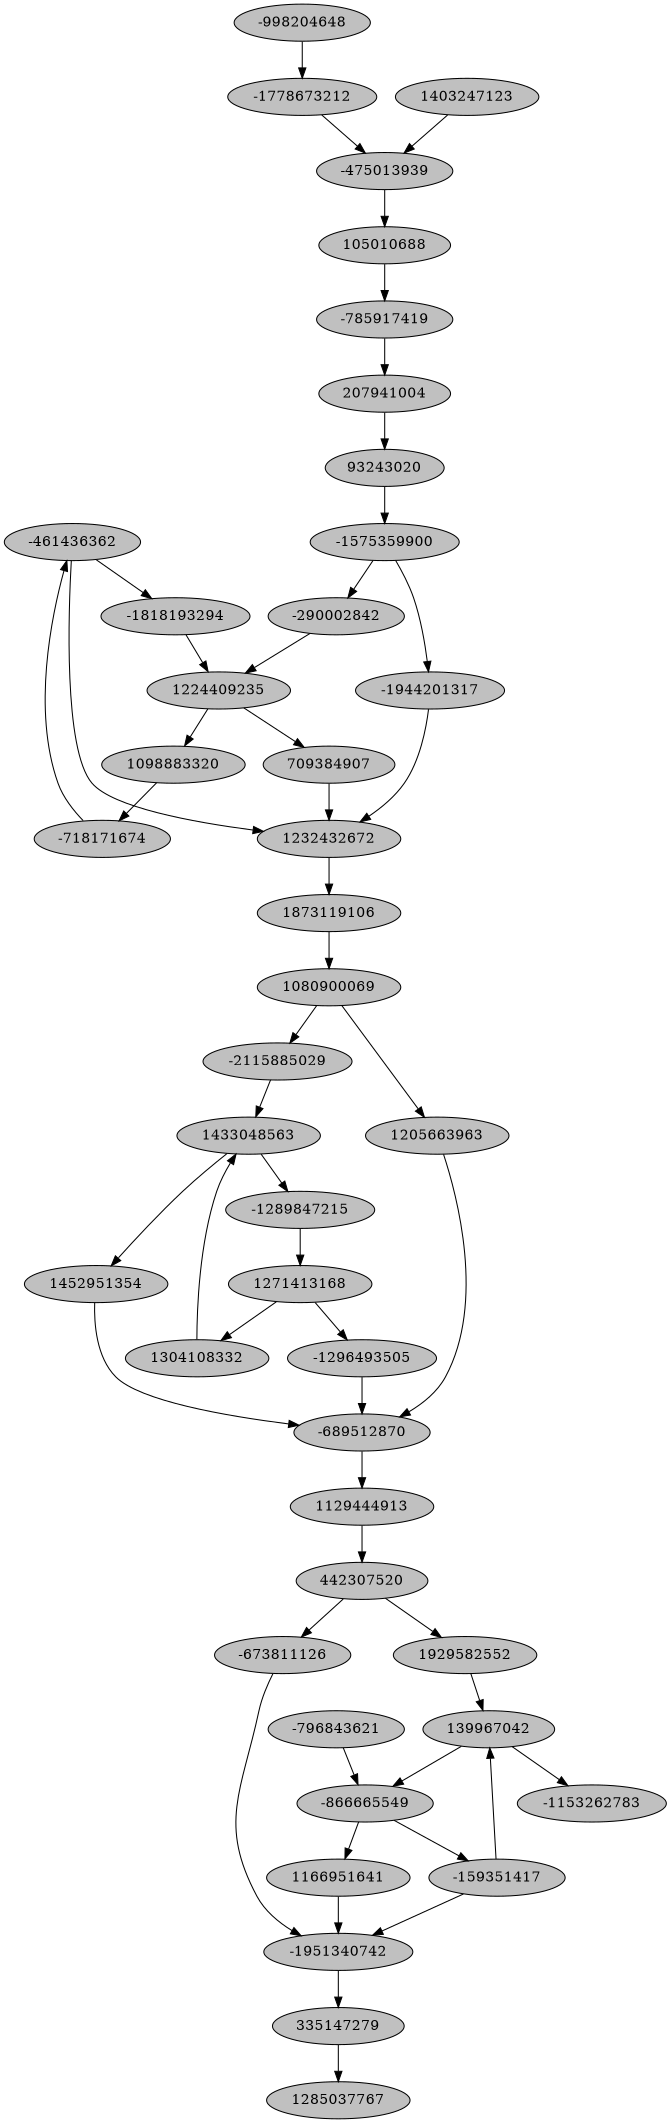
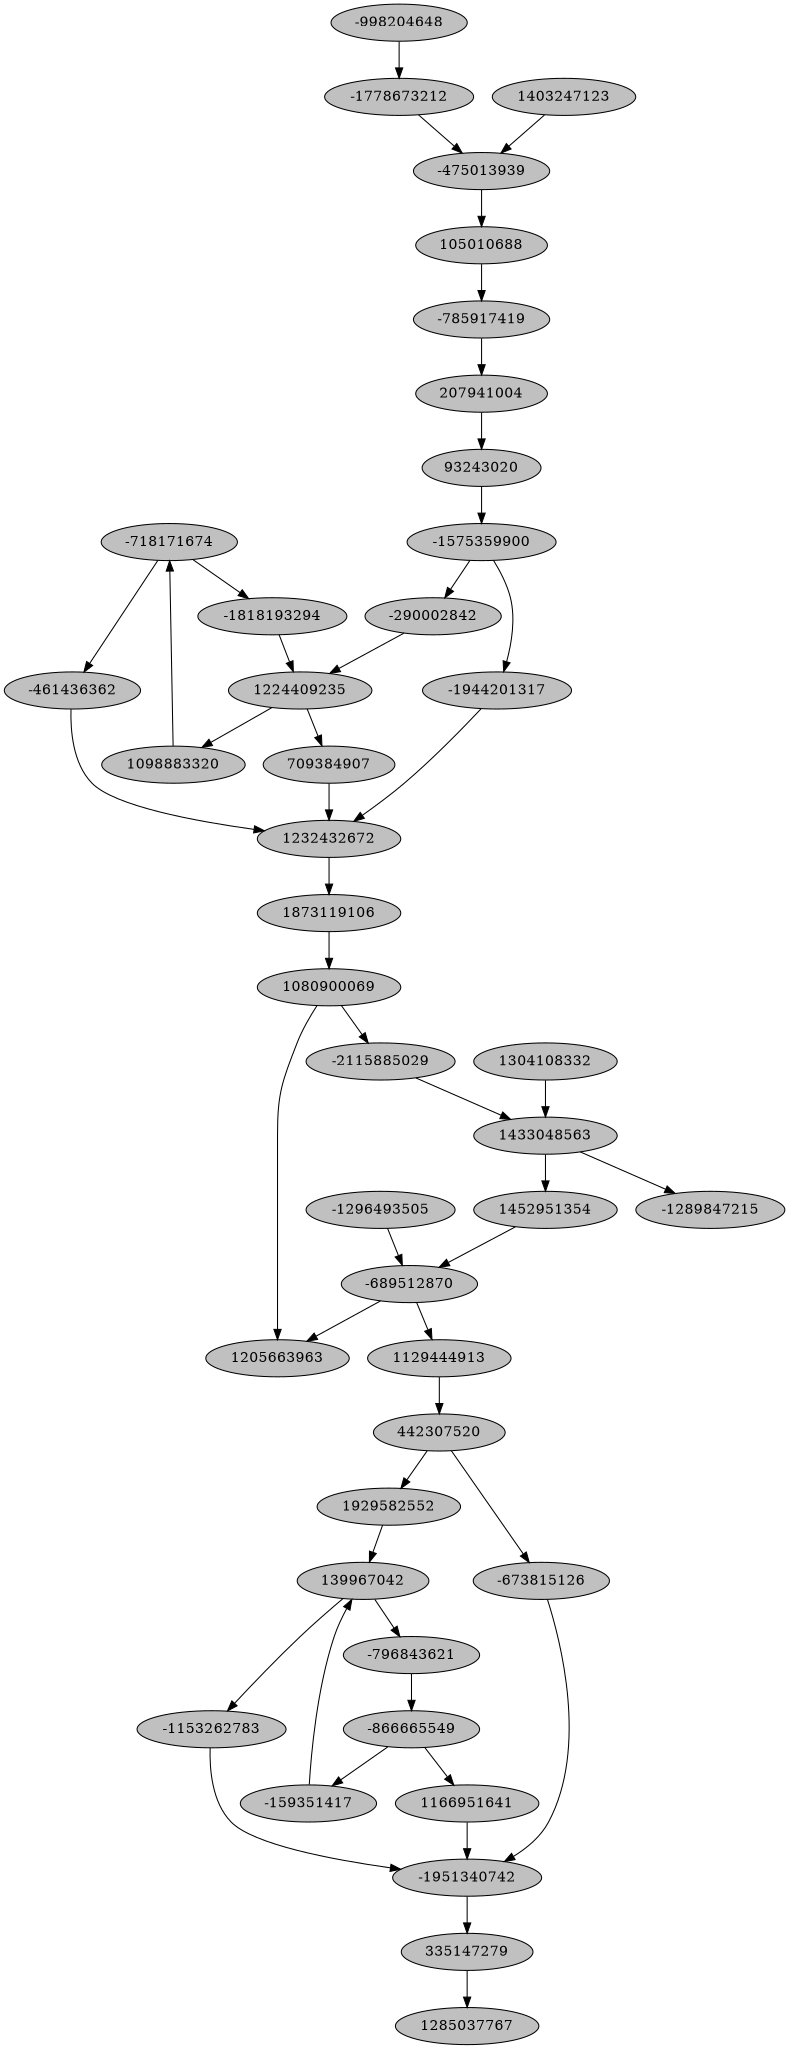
edge "-461436362" -> "-1818193294": now "-718171674" -> "-1818193294"
node "1271413168": removed
edge "1205663963" -> "-689512870": reversed
node "-673811126": label "-673811126" -> "-673815126"
edge "139967042" -> "-866665549": now "139967042" -> "-796843621"
edge "-159351417" -> "-1951340742": now "-1153262783" -> "-1951340742"
